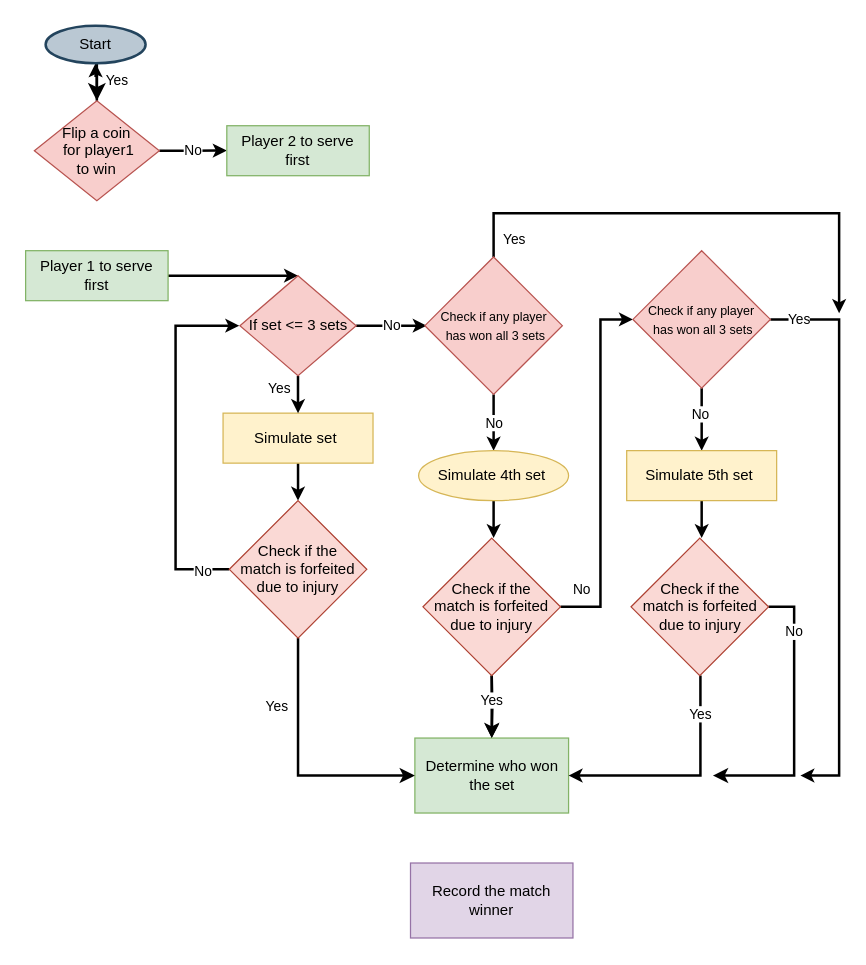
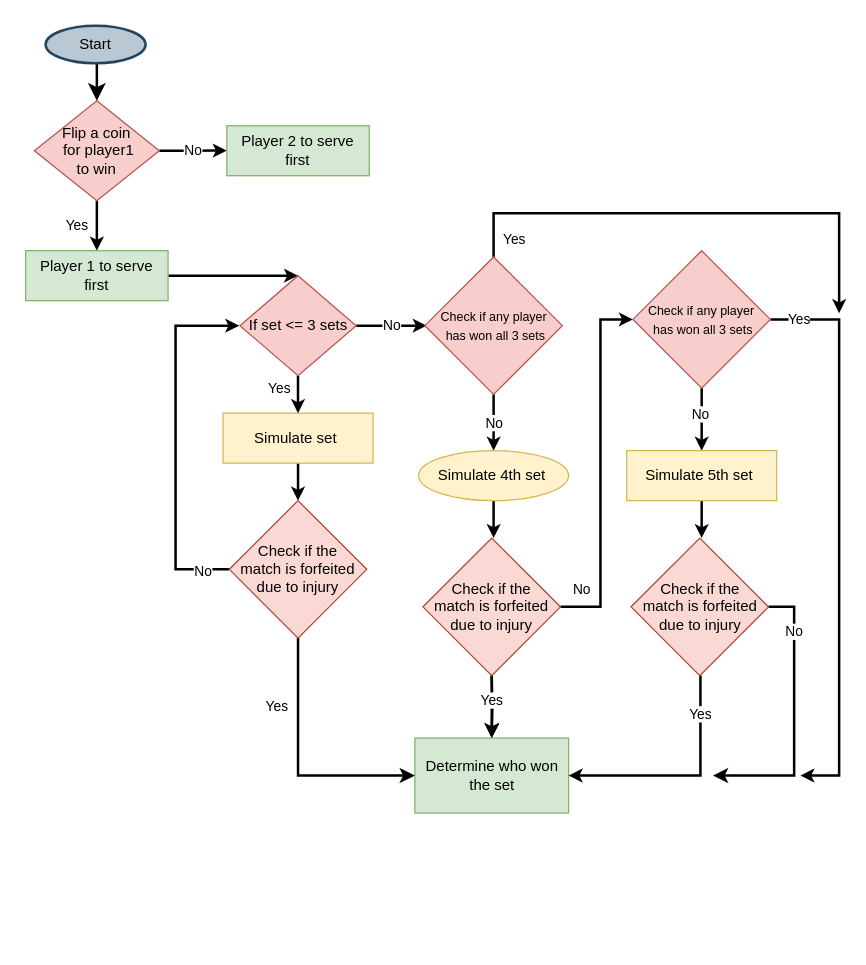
edge "Flip a coin for player1 to win" -> "Start": now "Flip a coin for player1 to win" -> "Player 1 to serve first"
node "Record the match winner": removed
